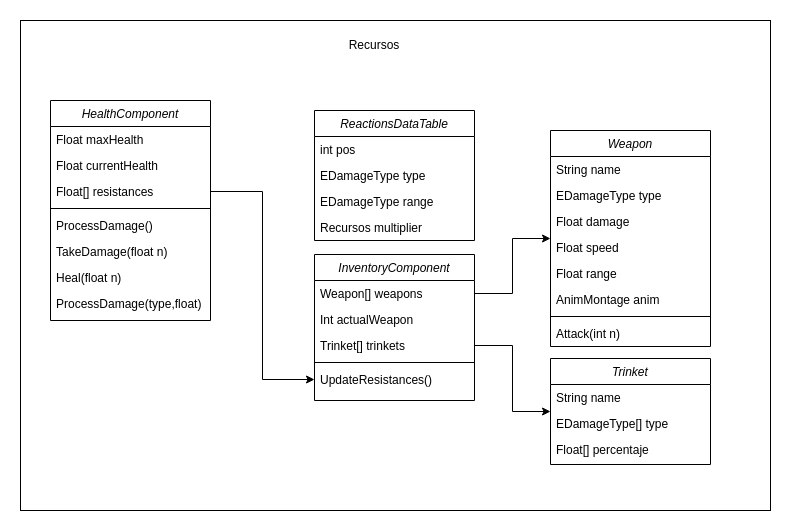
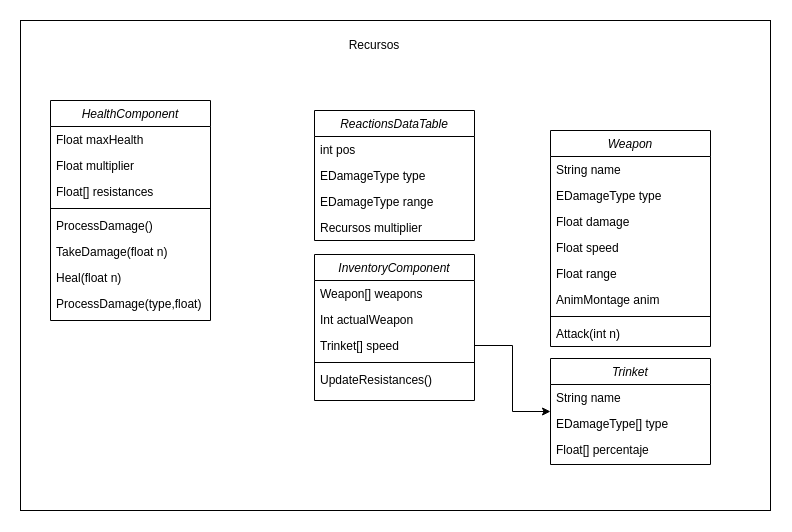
node "Float currentHealth": label "Float currentHealth" -> "Float multiplier"
edge "Weapon[] weapons" -> "Weapon": removed
edge "Float[] resistances" -> "UpdateResistances()": removed
node "Trinket[] trinkets": label "Trinket[] trinkets" -> "Trinket[] speed"
